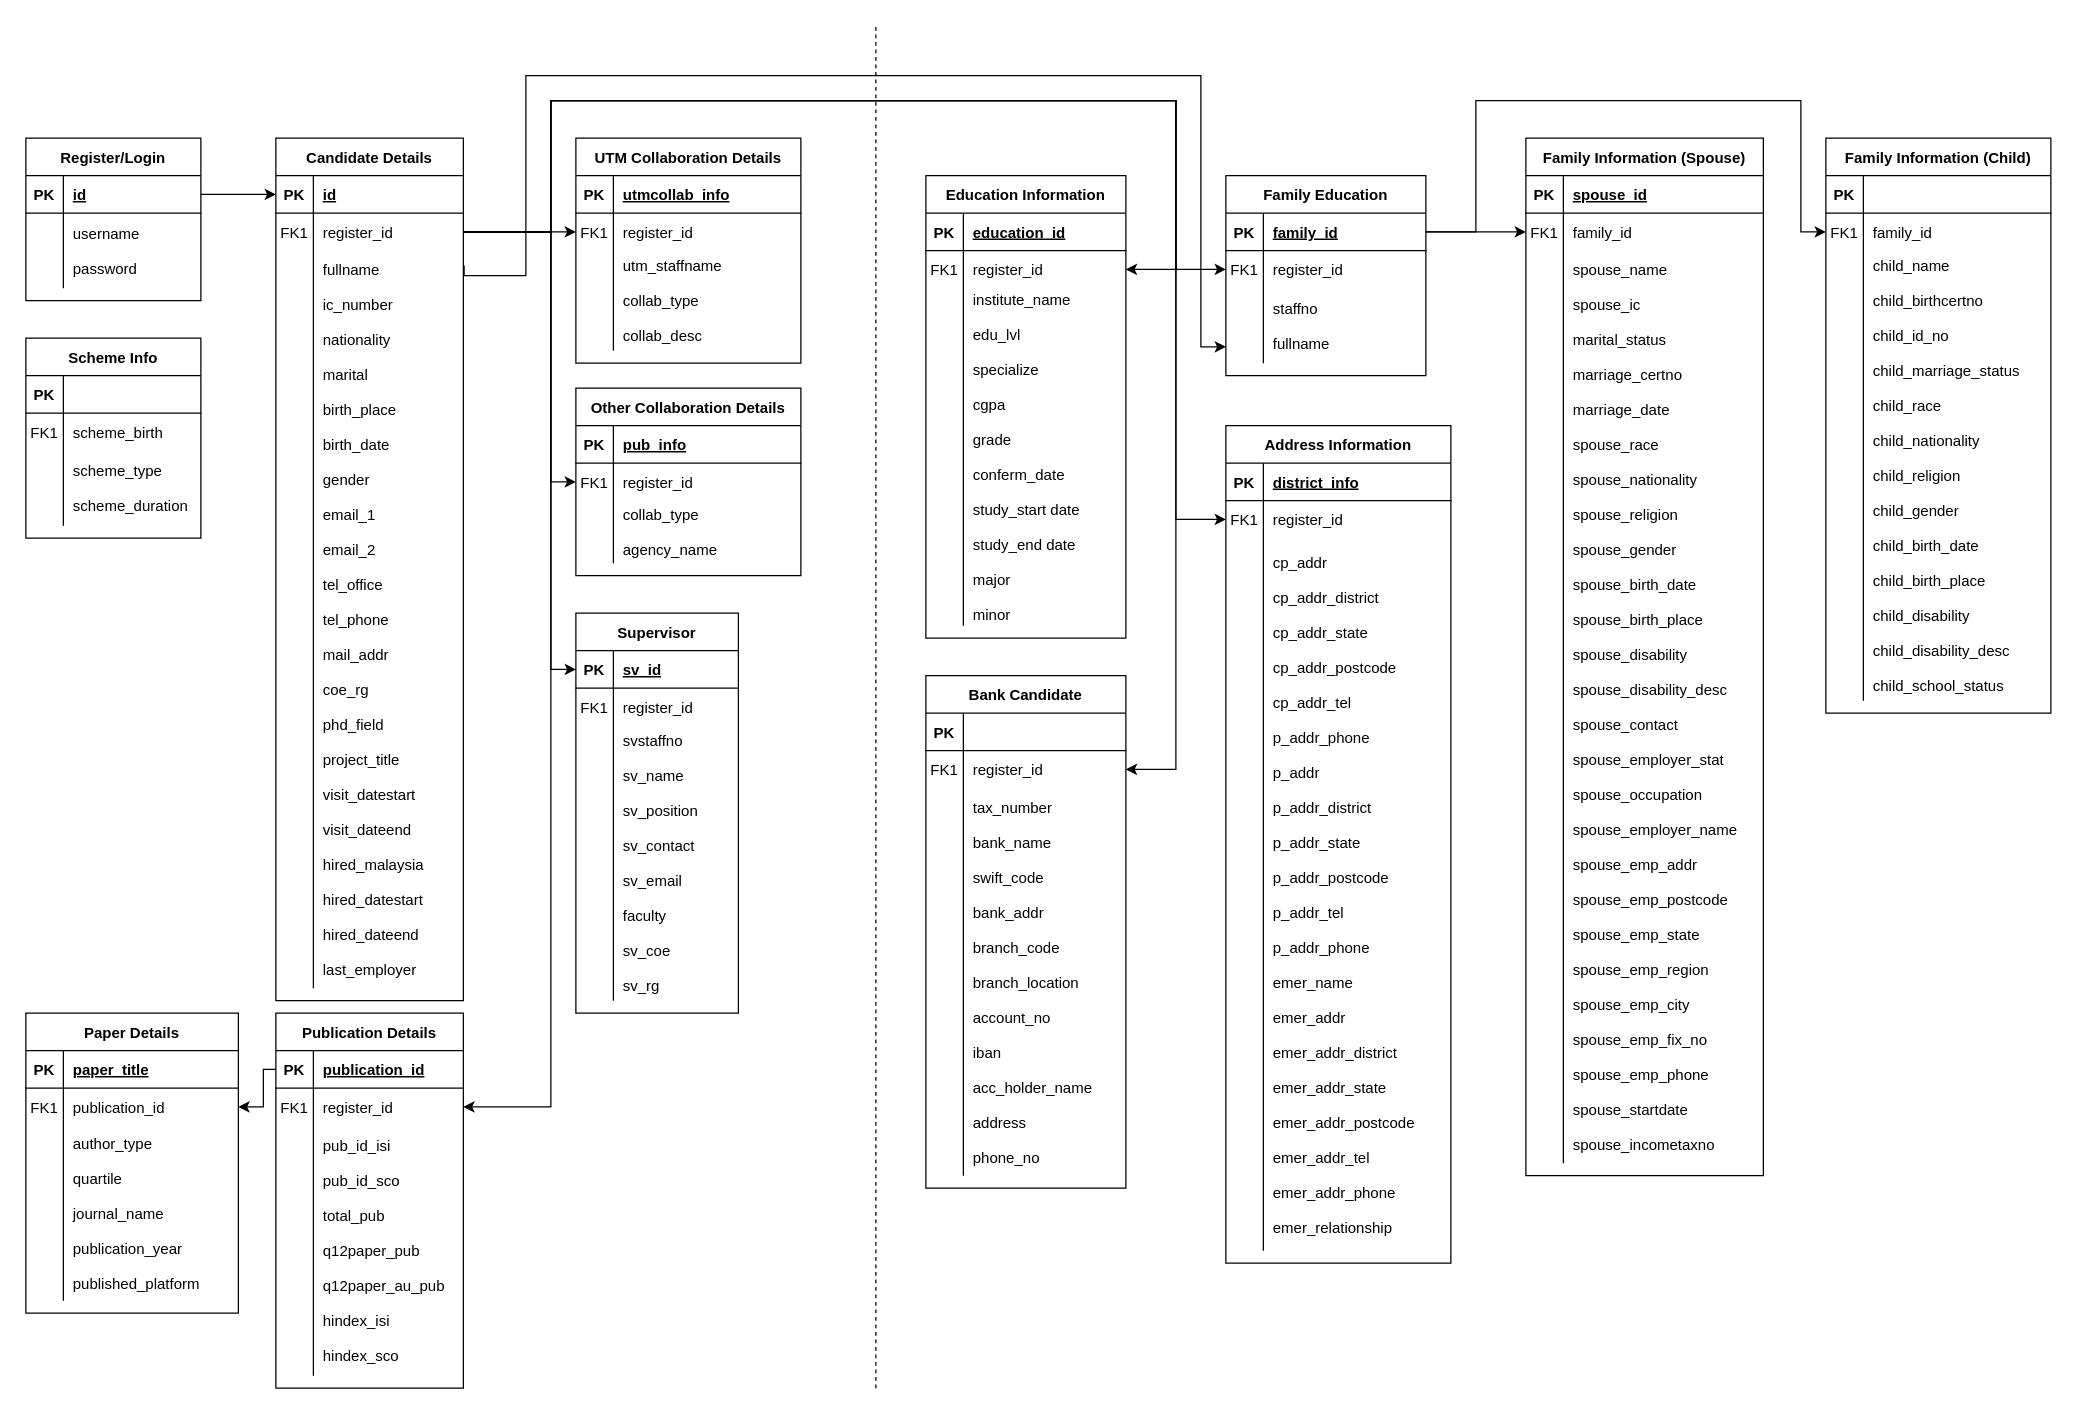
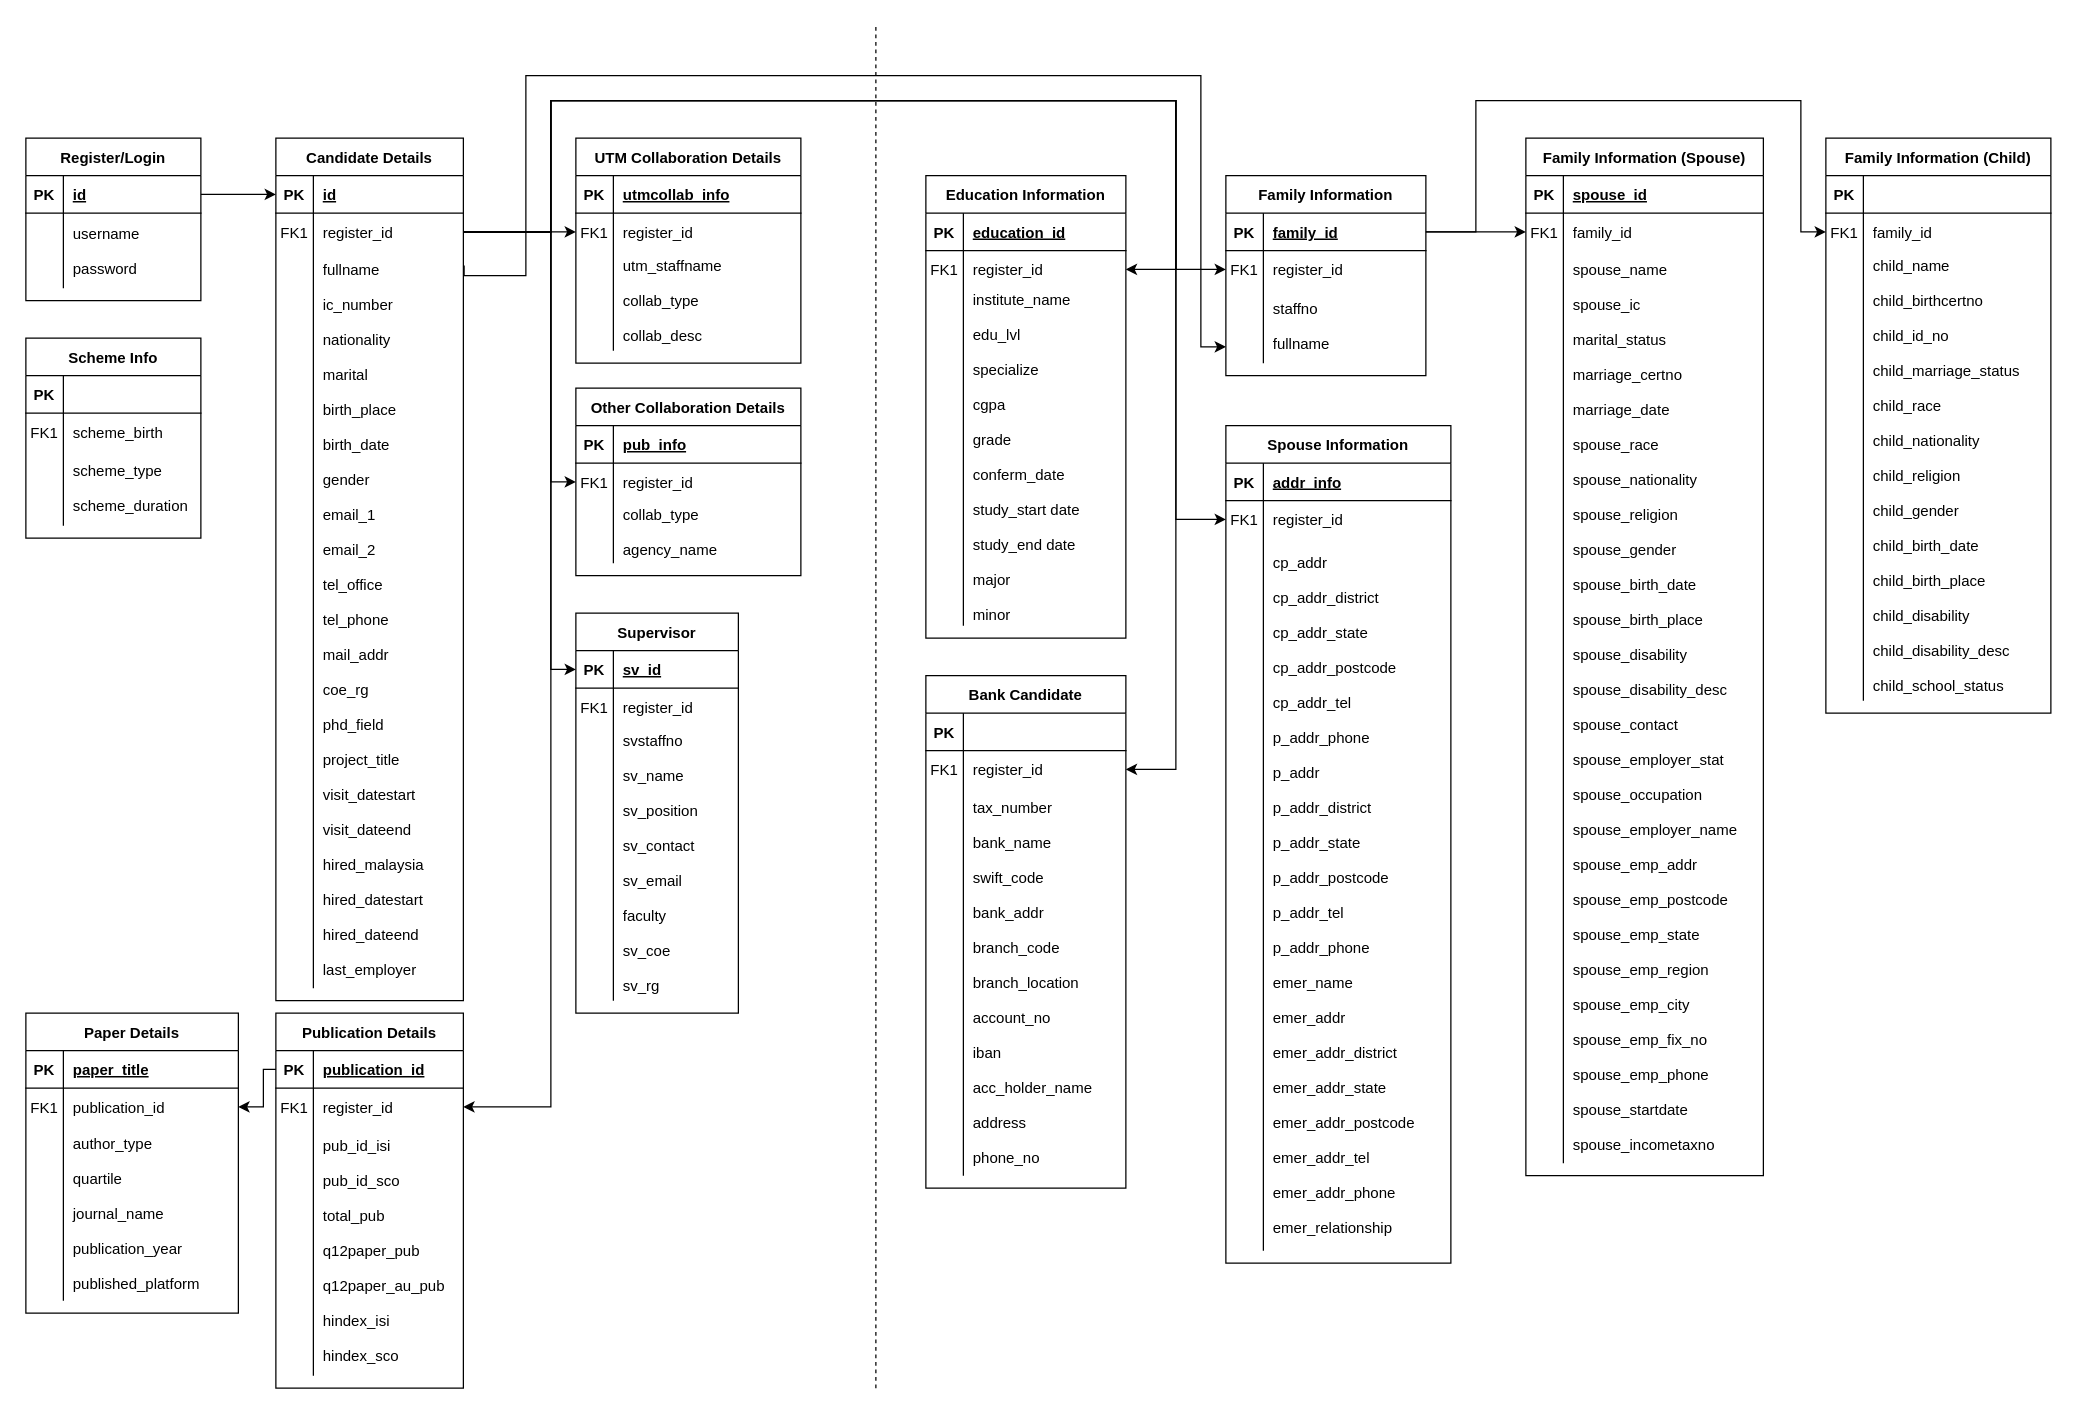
node "Family Education": label "Family Education" -> "Family Information"
node "Address Information": label "Address Information" -> "Spouse Information"
node "district_info": label "district_info" -> "addr_info"
